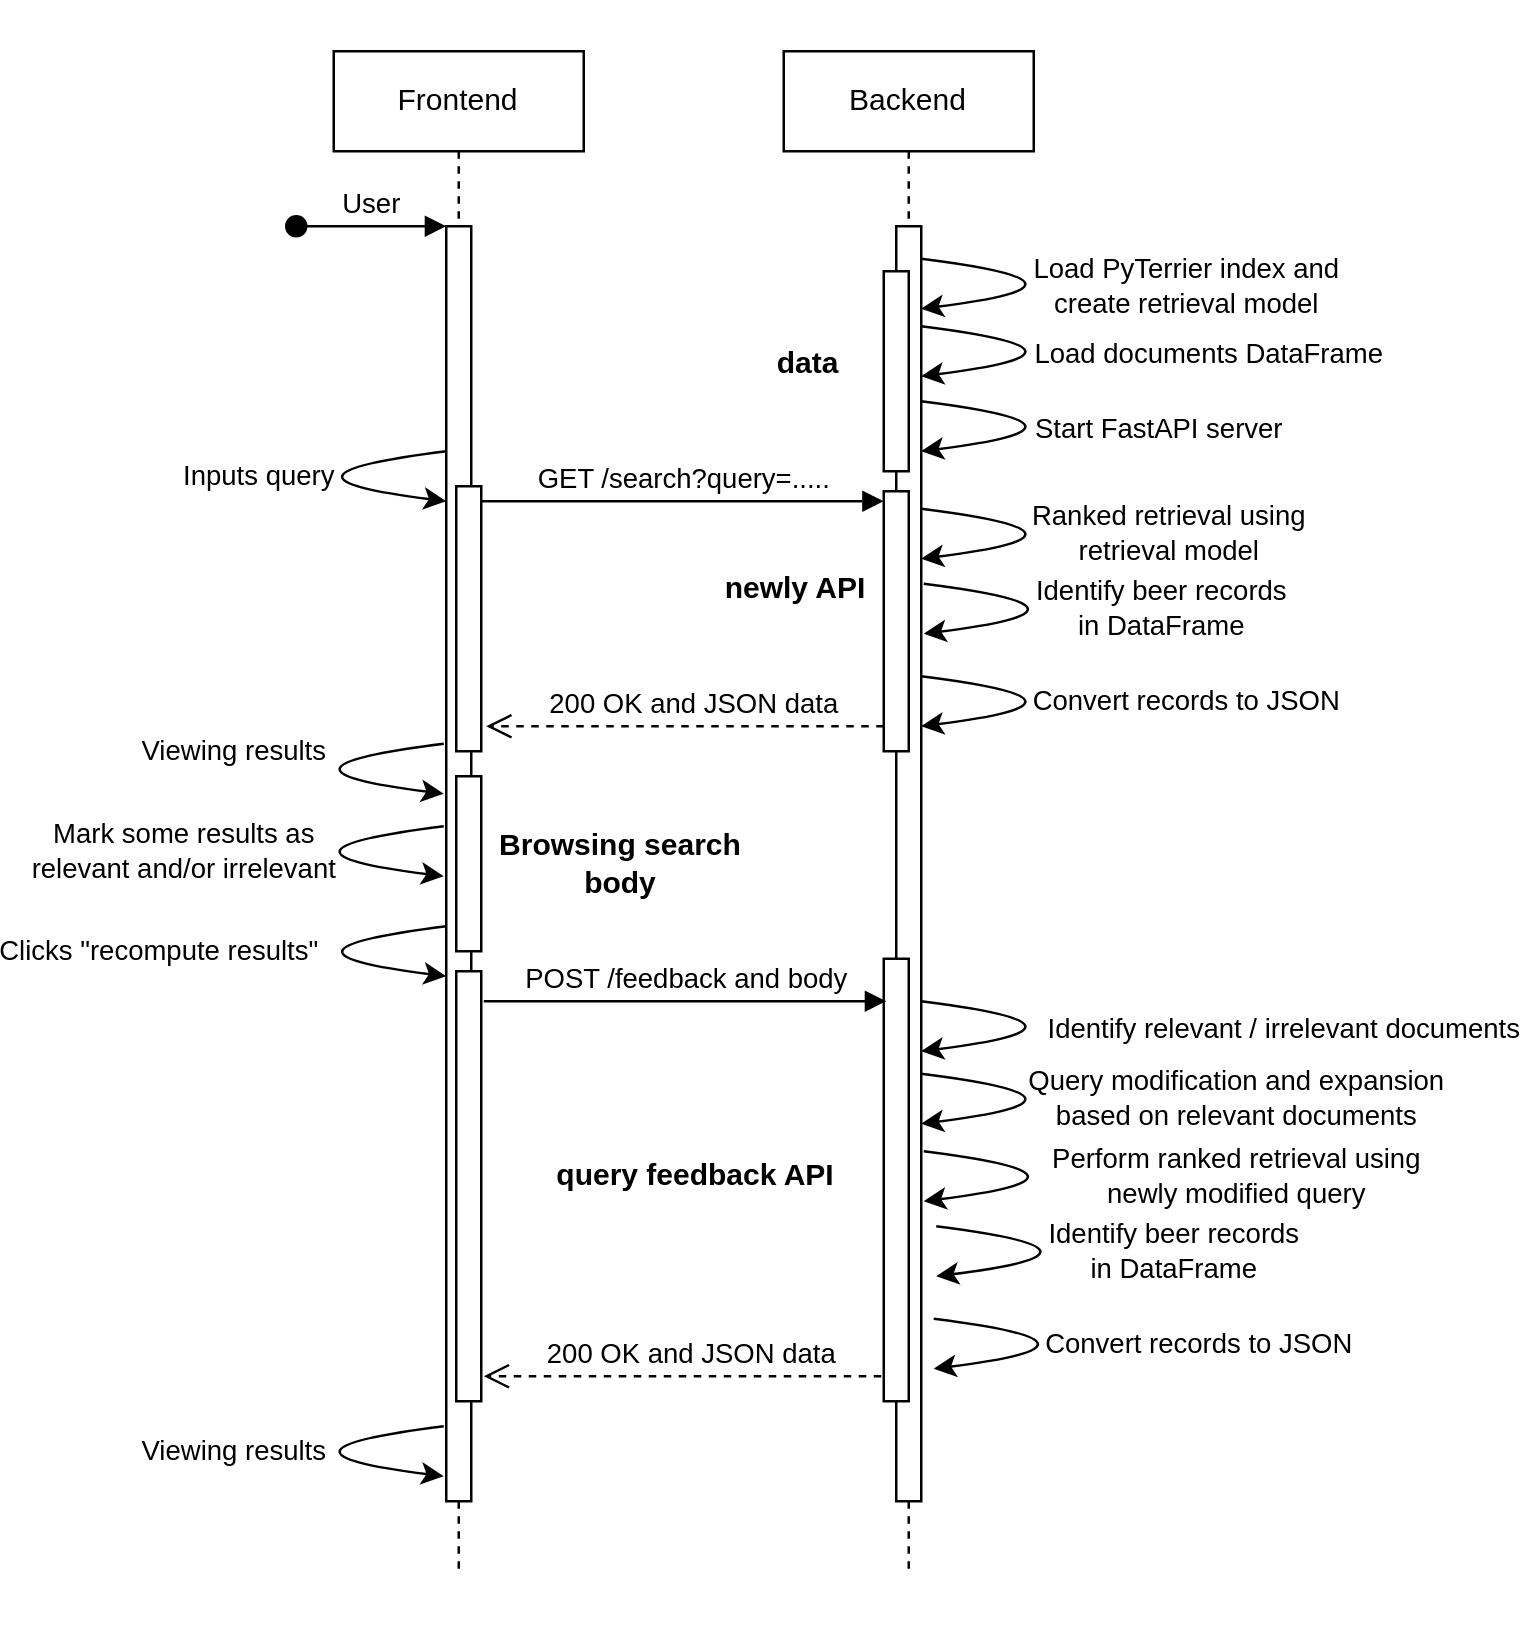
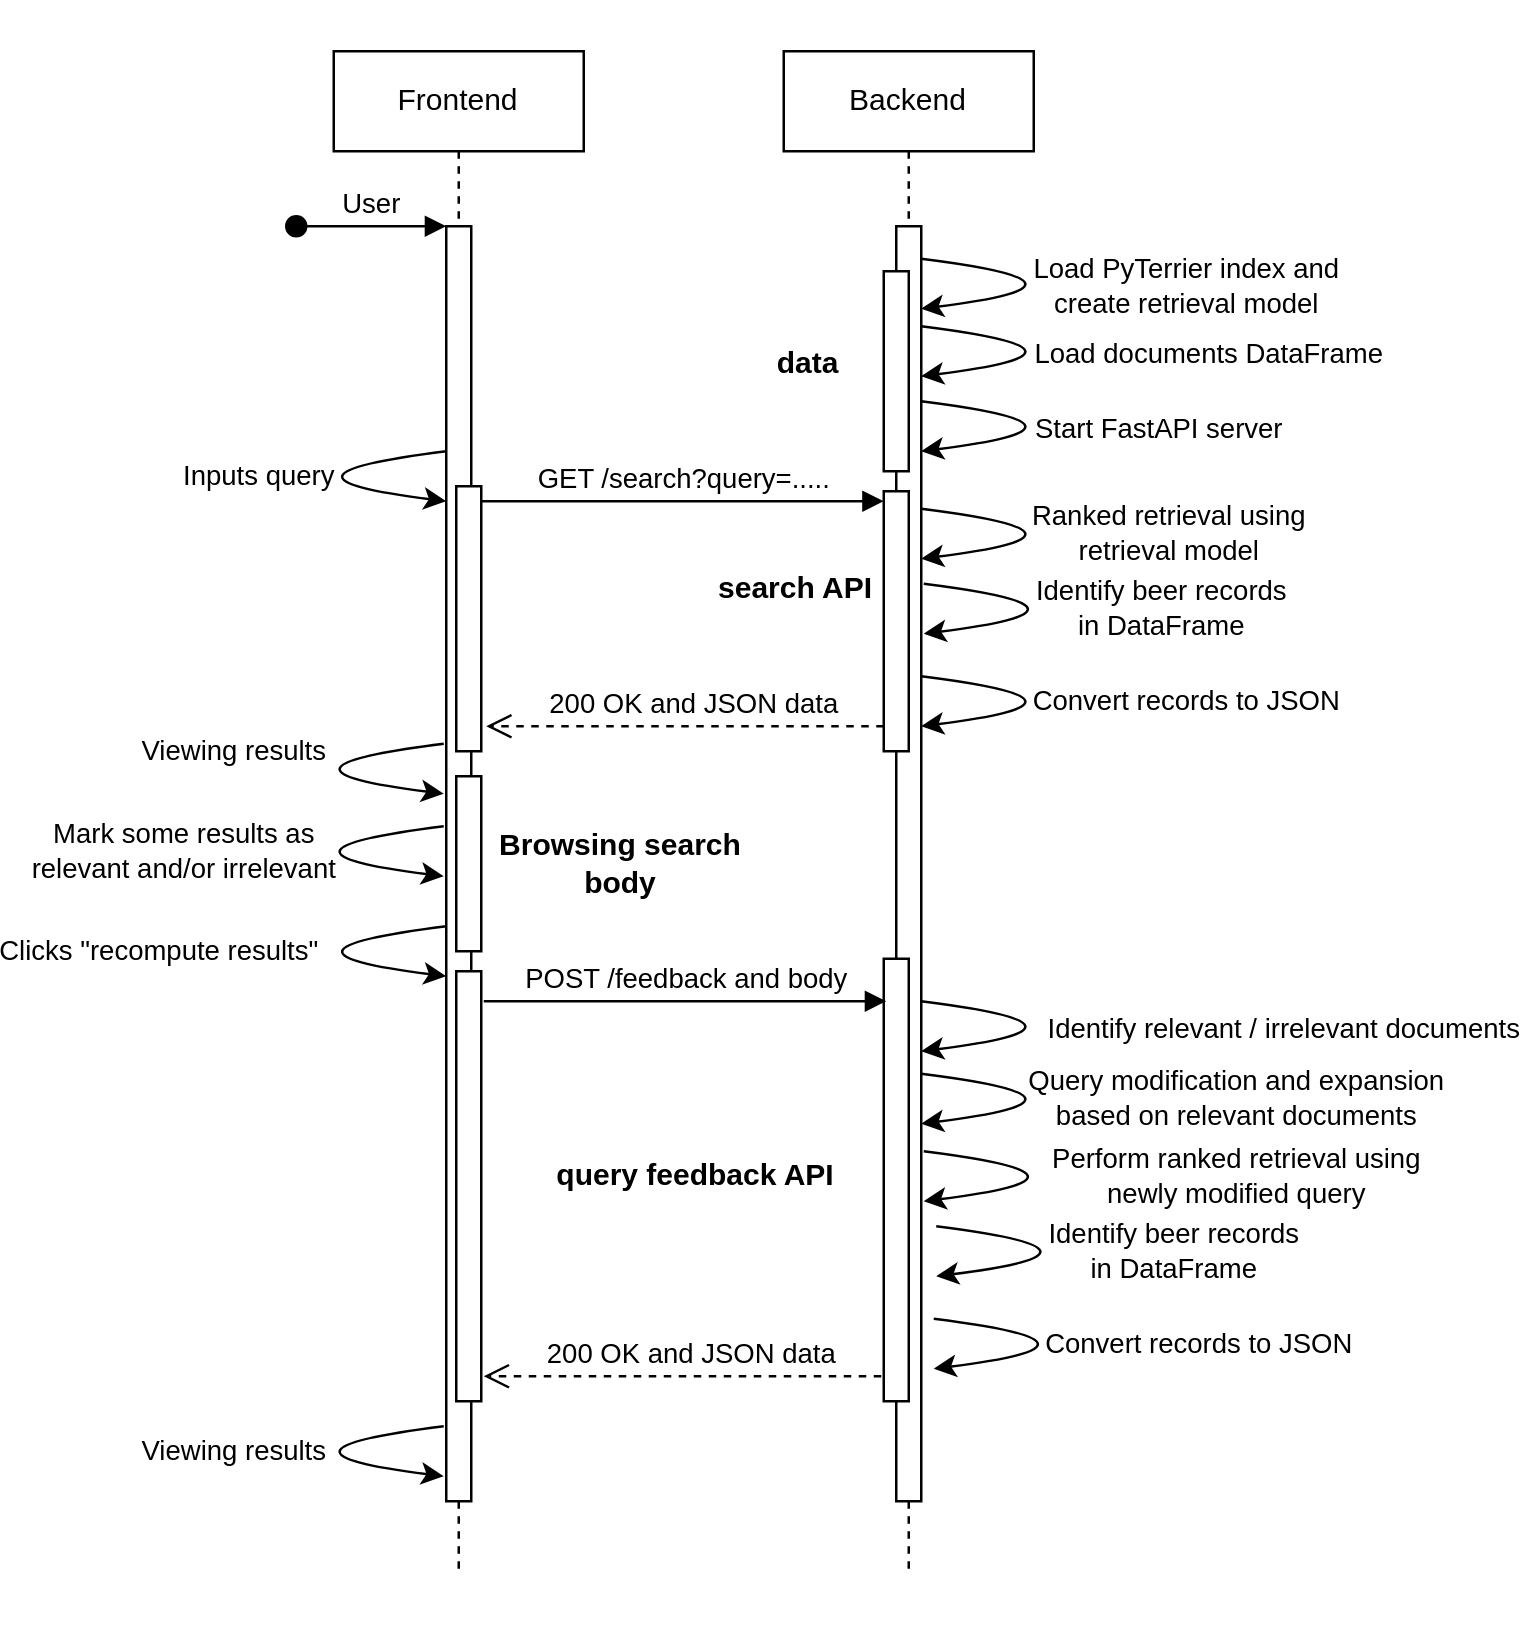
node "newly API": label "newly API" -> "search API"
